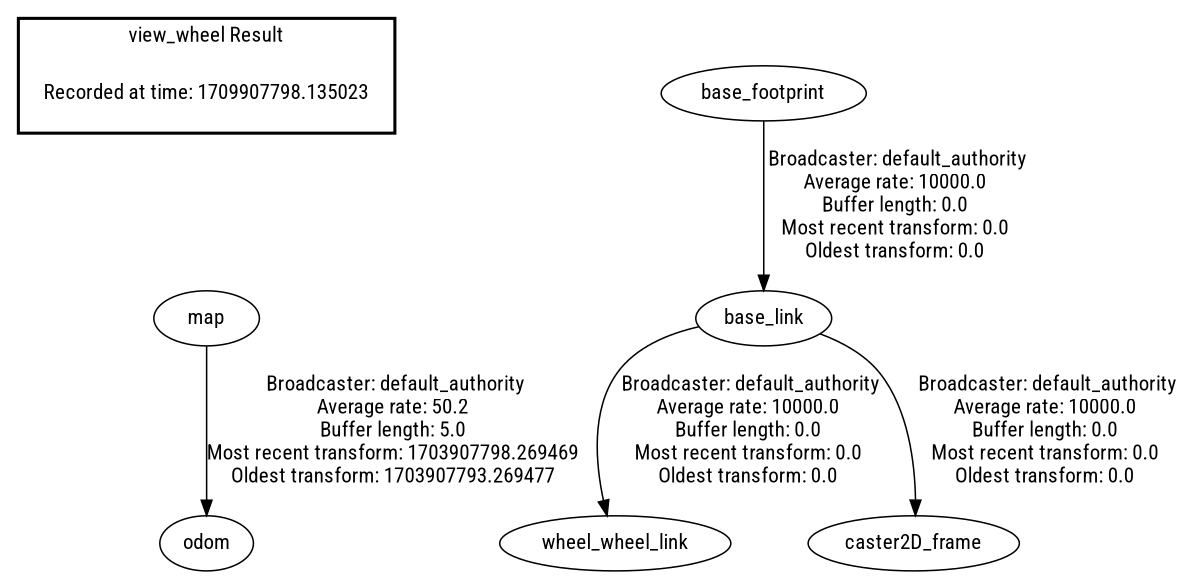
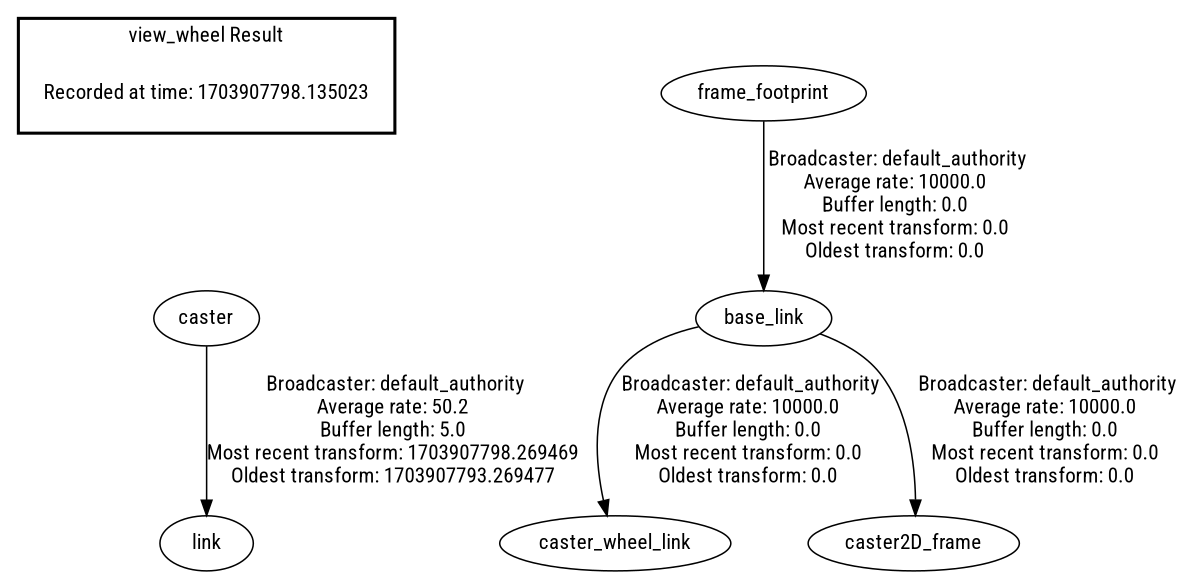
node "Recorded at time: 1709907798.135023": label "Recorded at time: 1709907798.135023" -> "Recorded at time: 1703907798.135023"
node "base_footprint": label "base_footprint" -> "frame_footprint"
node "map": label "map" -> "caster"
node "odom": label "odom" -> "link"
node "wheel_wheel_link": label "wheel_wheel_link" -> "caster_wheel_link"
